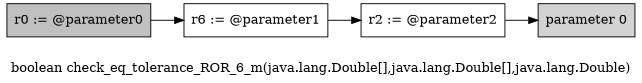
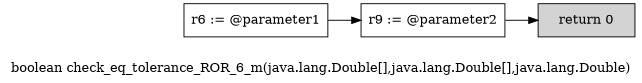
node "r0 := @parameter0": removed
node "r2 := @parameter2": label "r2 := @parameter2" -> "r9 := @parameter2"
node "parameter 0": label "parameter 0" -> "return 0"
